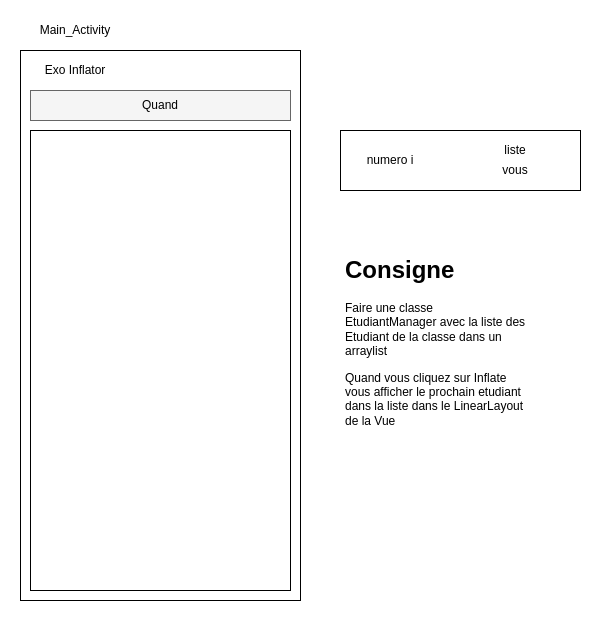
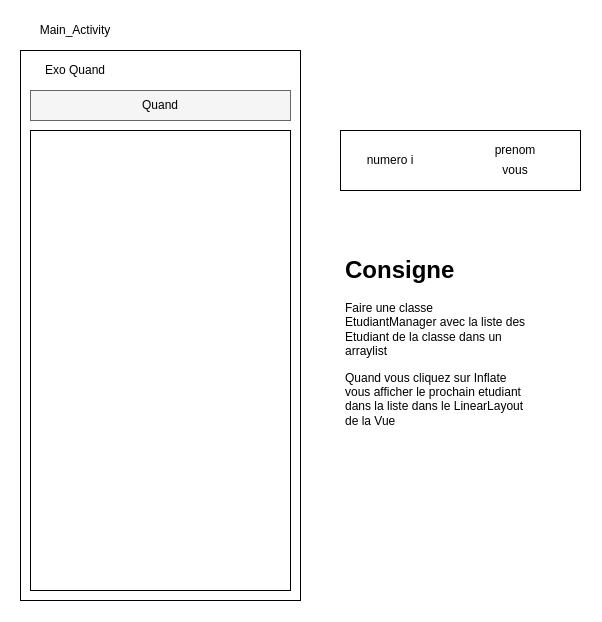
node "Exo Inflator": label "Exo Inflator" -> "Exo Quand"
node "liste": label "liste" -> "prenom"
